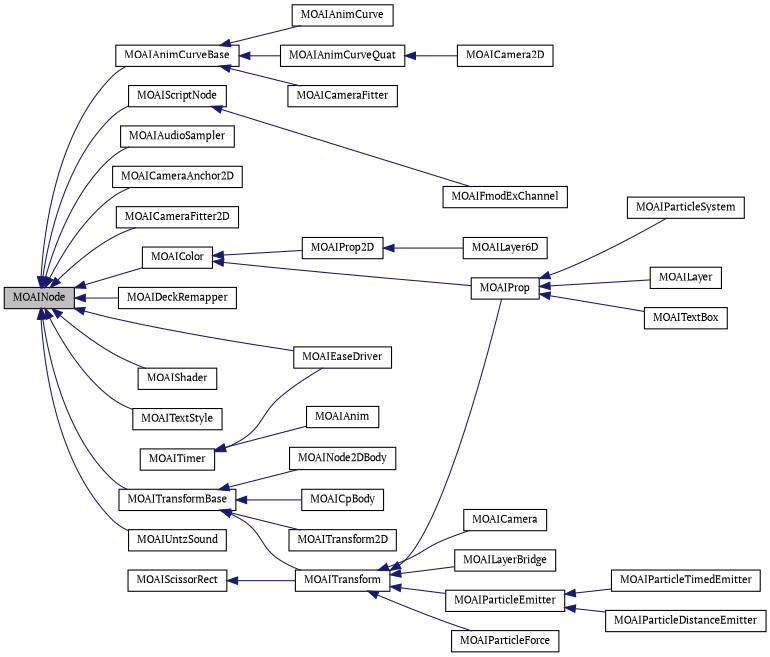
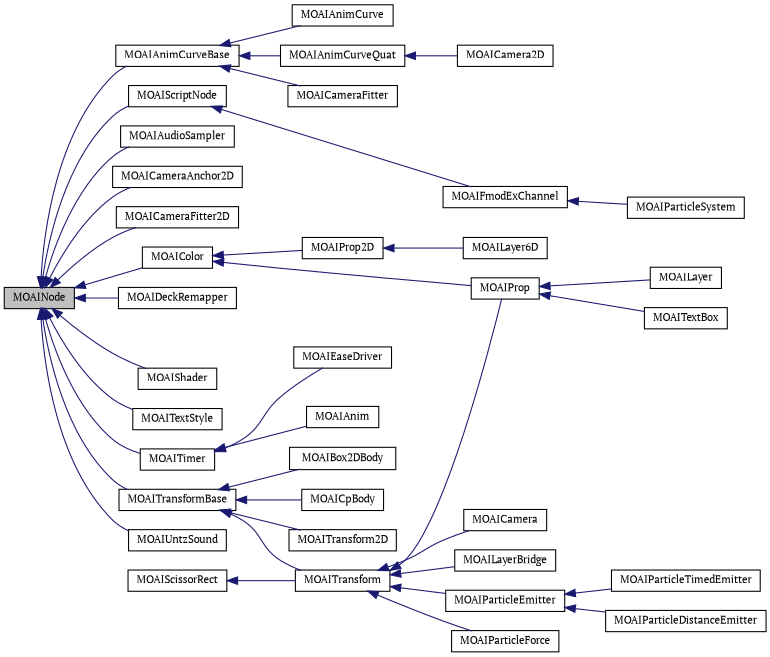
edge "MOAIParticleSystem" -> "MOAIProp": now "MOAIParticleSystem" -> "MOAIFmodExChannel"
edge "MOAIEaseDriver" -> "MOAINode": now "MOAITimer" -> "MOAINode"
node "MOAINode2DBody": label "MOAINode2DBody" -> "MOAIBox2DBody"
